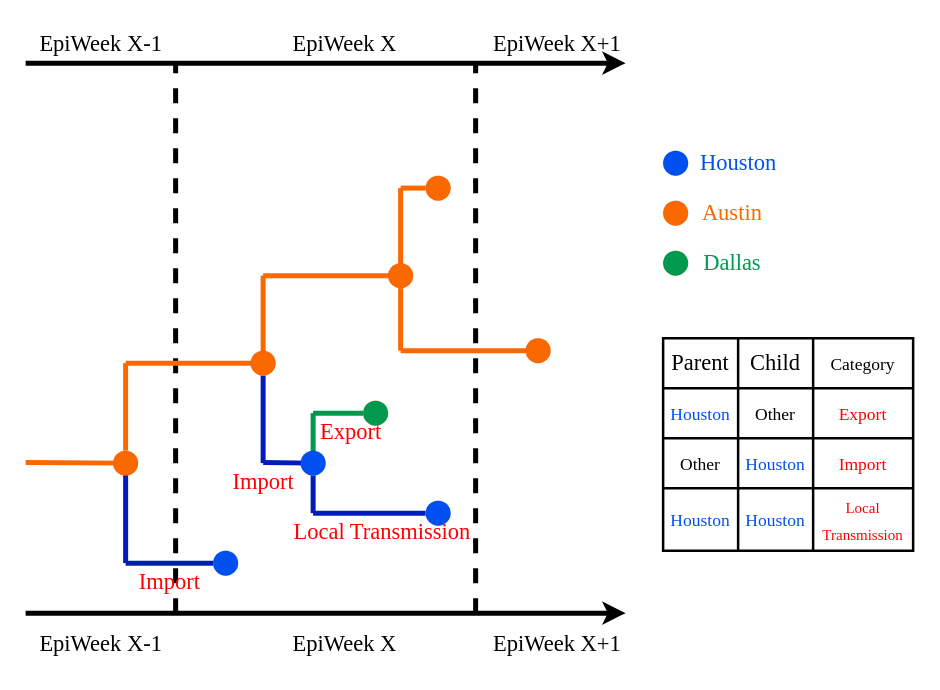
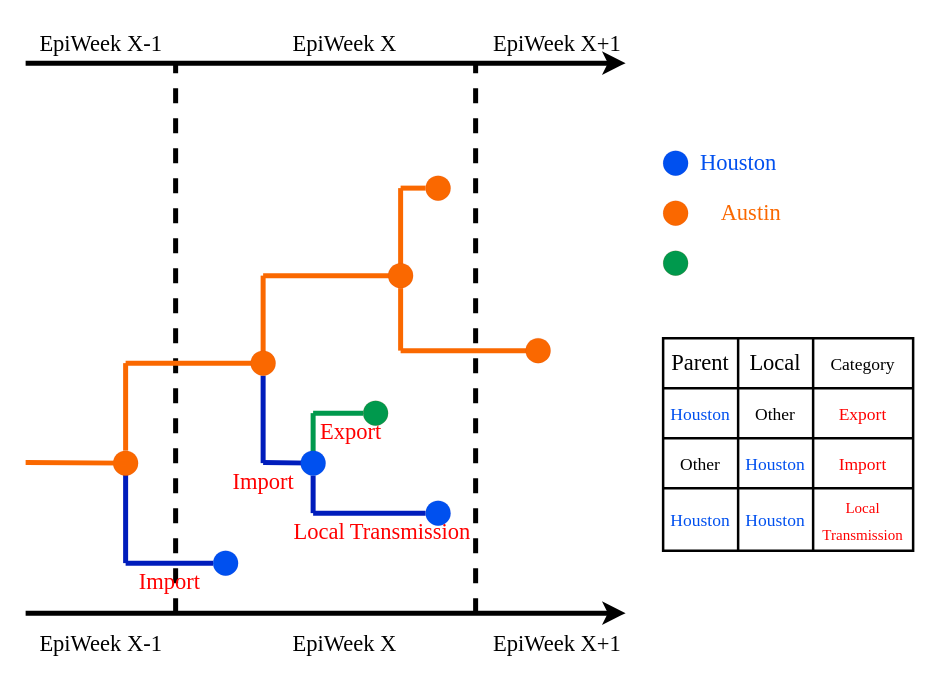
node "Austin": moved (732, 213) -> (751, 213)
node "Dallas": removed
node "Child": label "Child" -> "Local"
